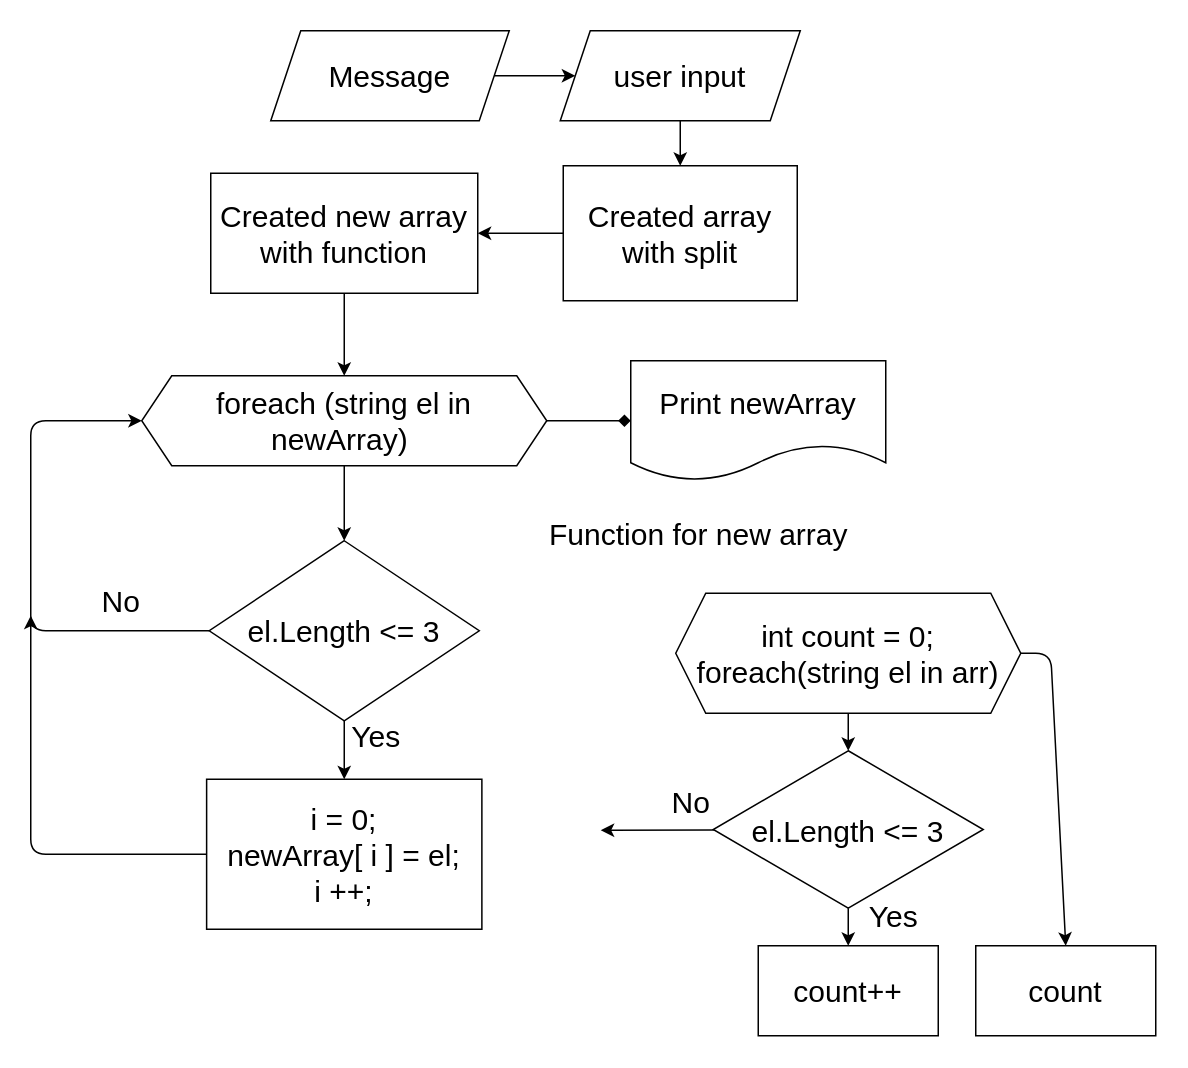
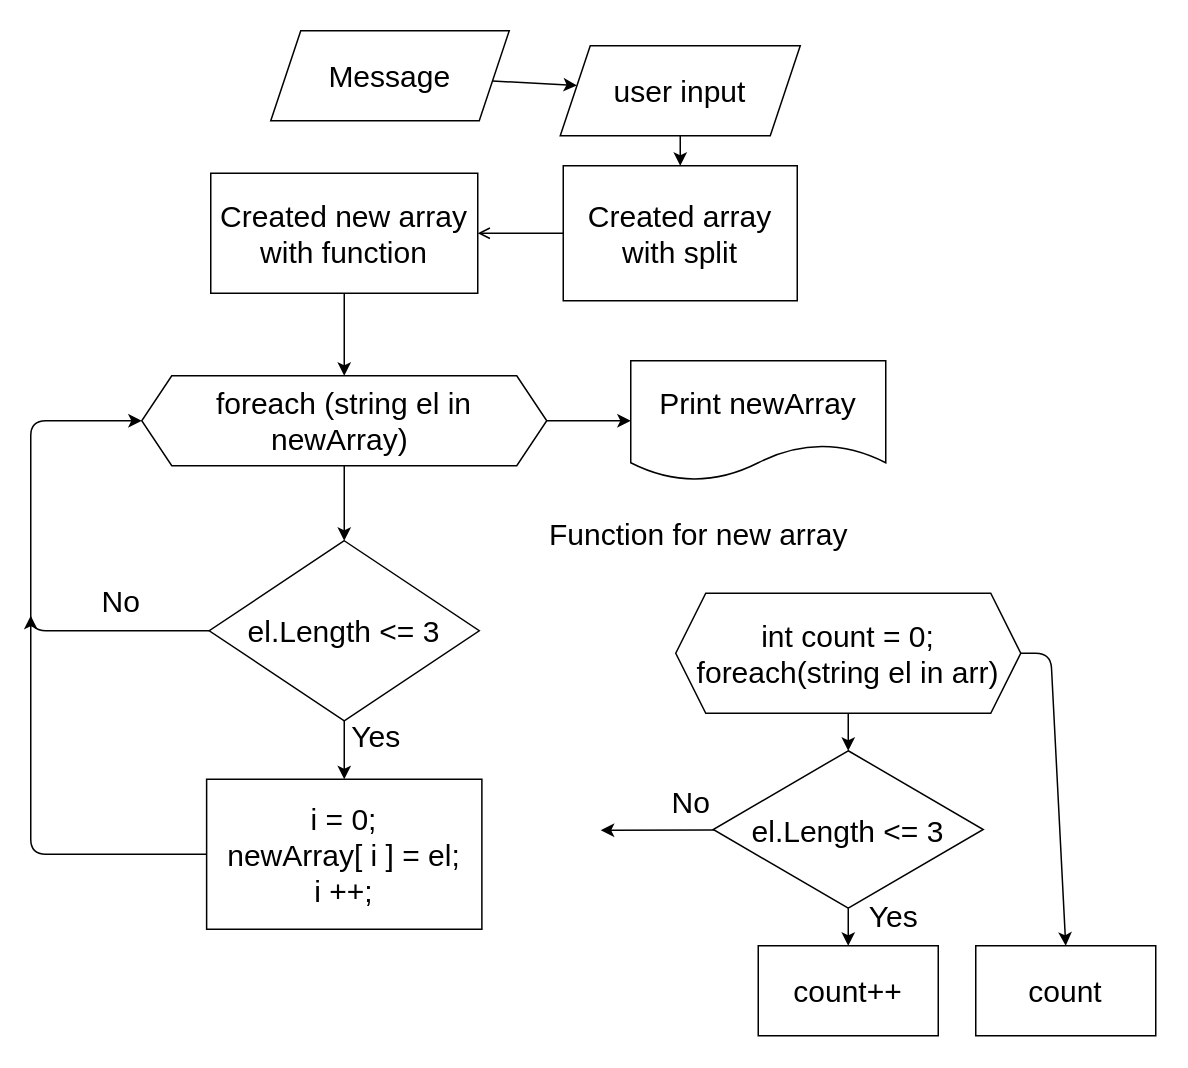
node "user input": moved (680, 76) -> (680, 91)
edge "Created array with split" -> "Created new array with function": arrowhead classic -> open
edge "foreach (string el in newArray)" -> "Print newArray": arrowhead diamond -> classic
